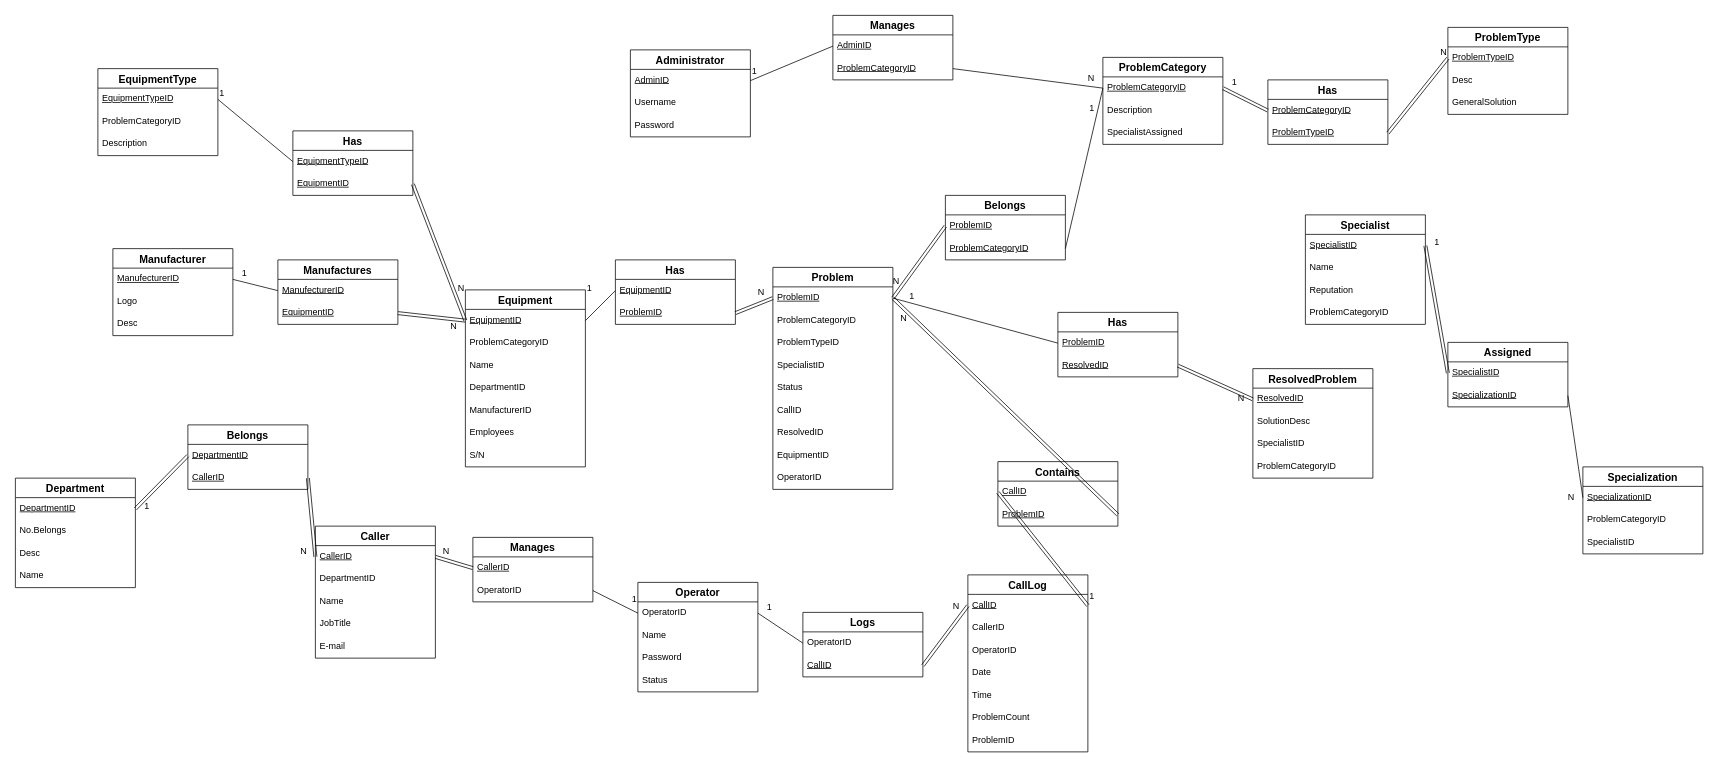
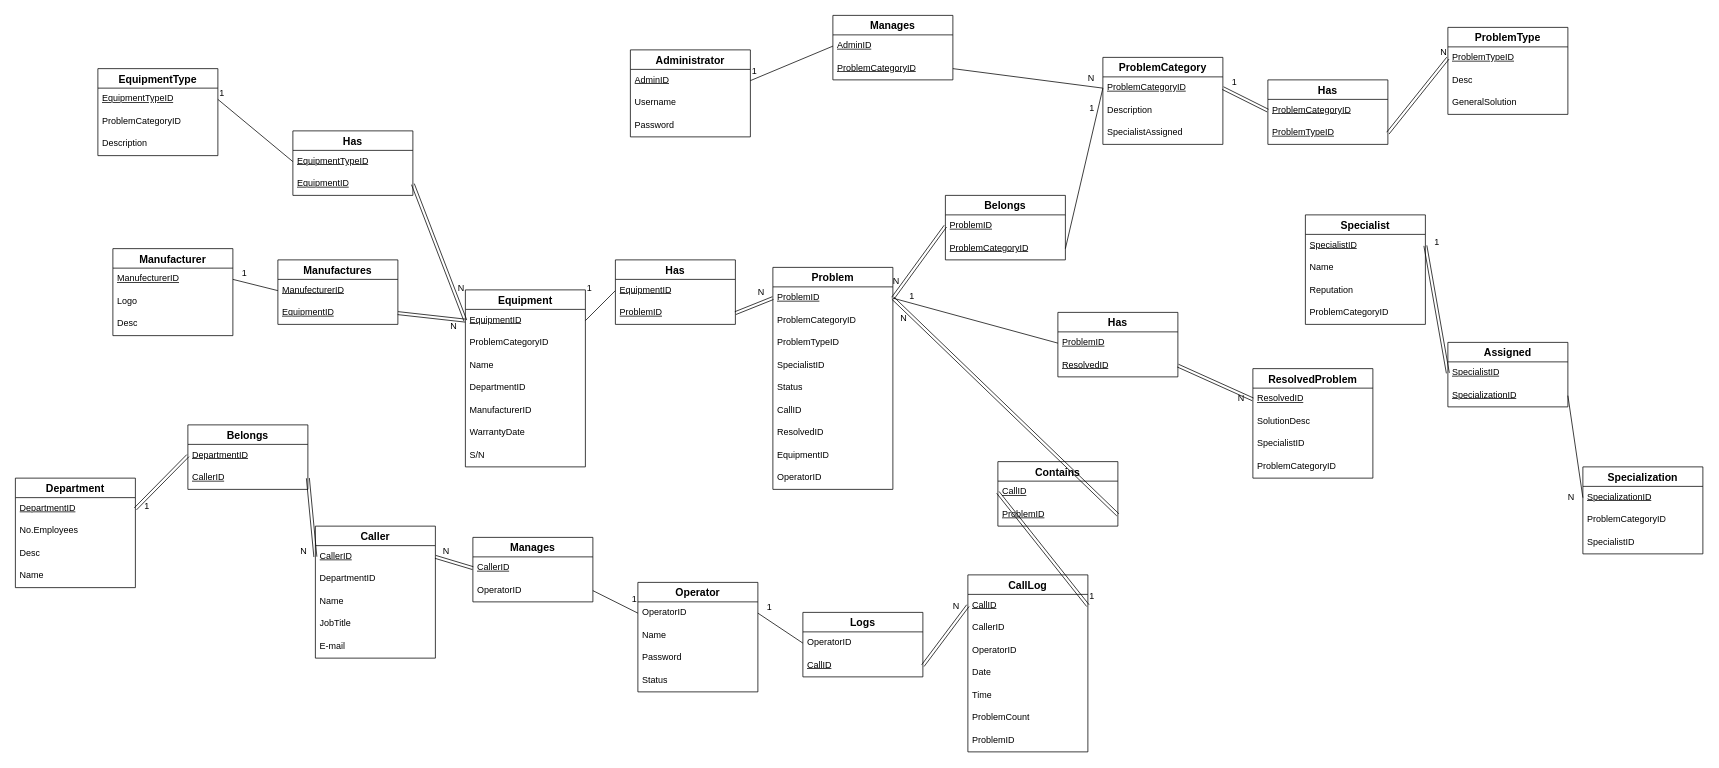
node "Employees": label "Employees" -> "WarrantyDate"
node "No.Belongs": label "No.Belongs" -> "No.Employees"
